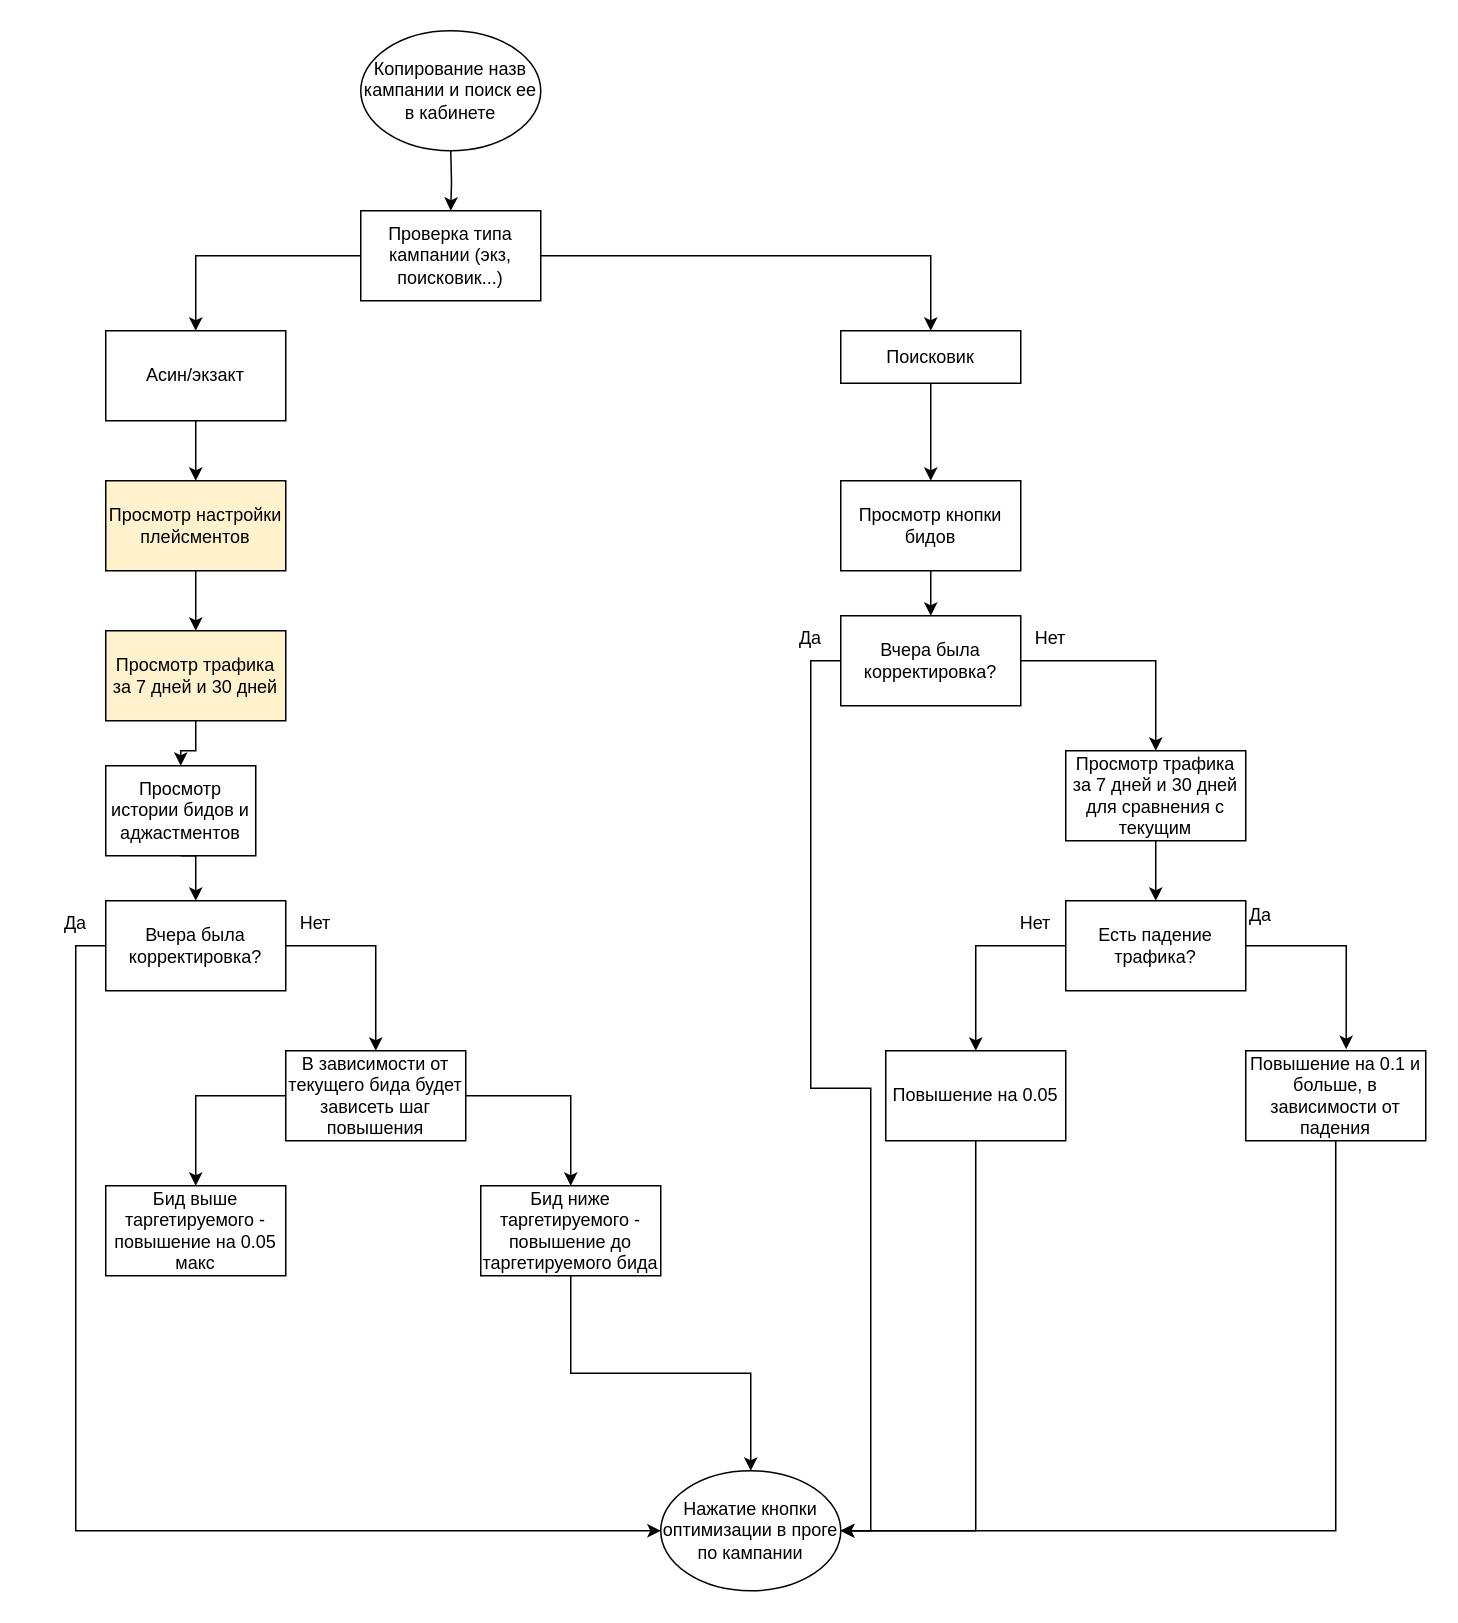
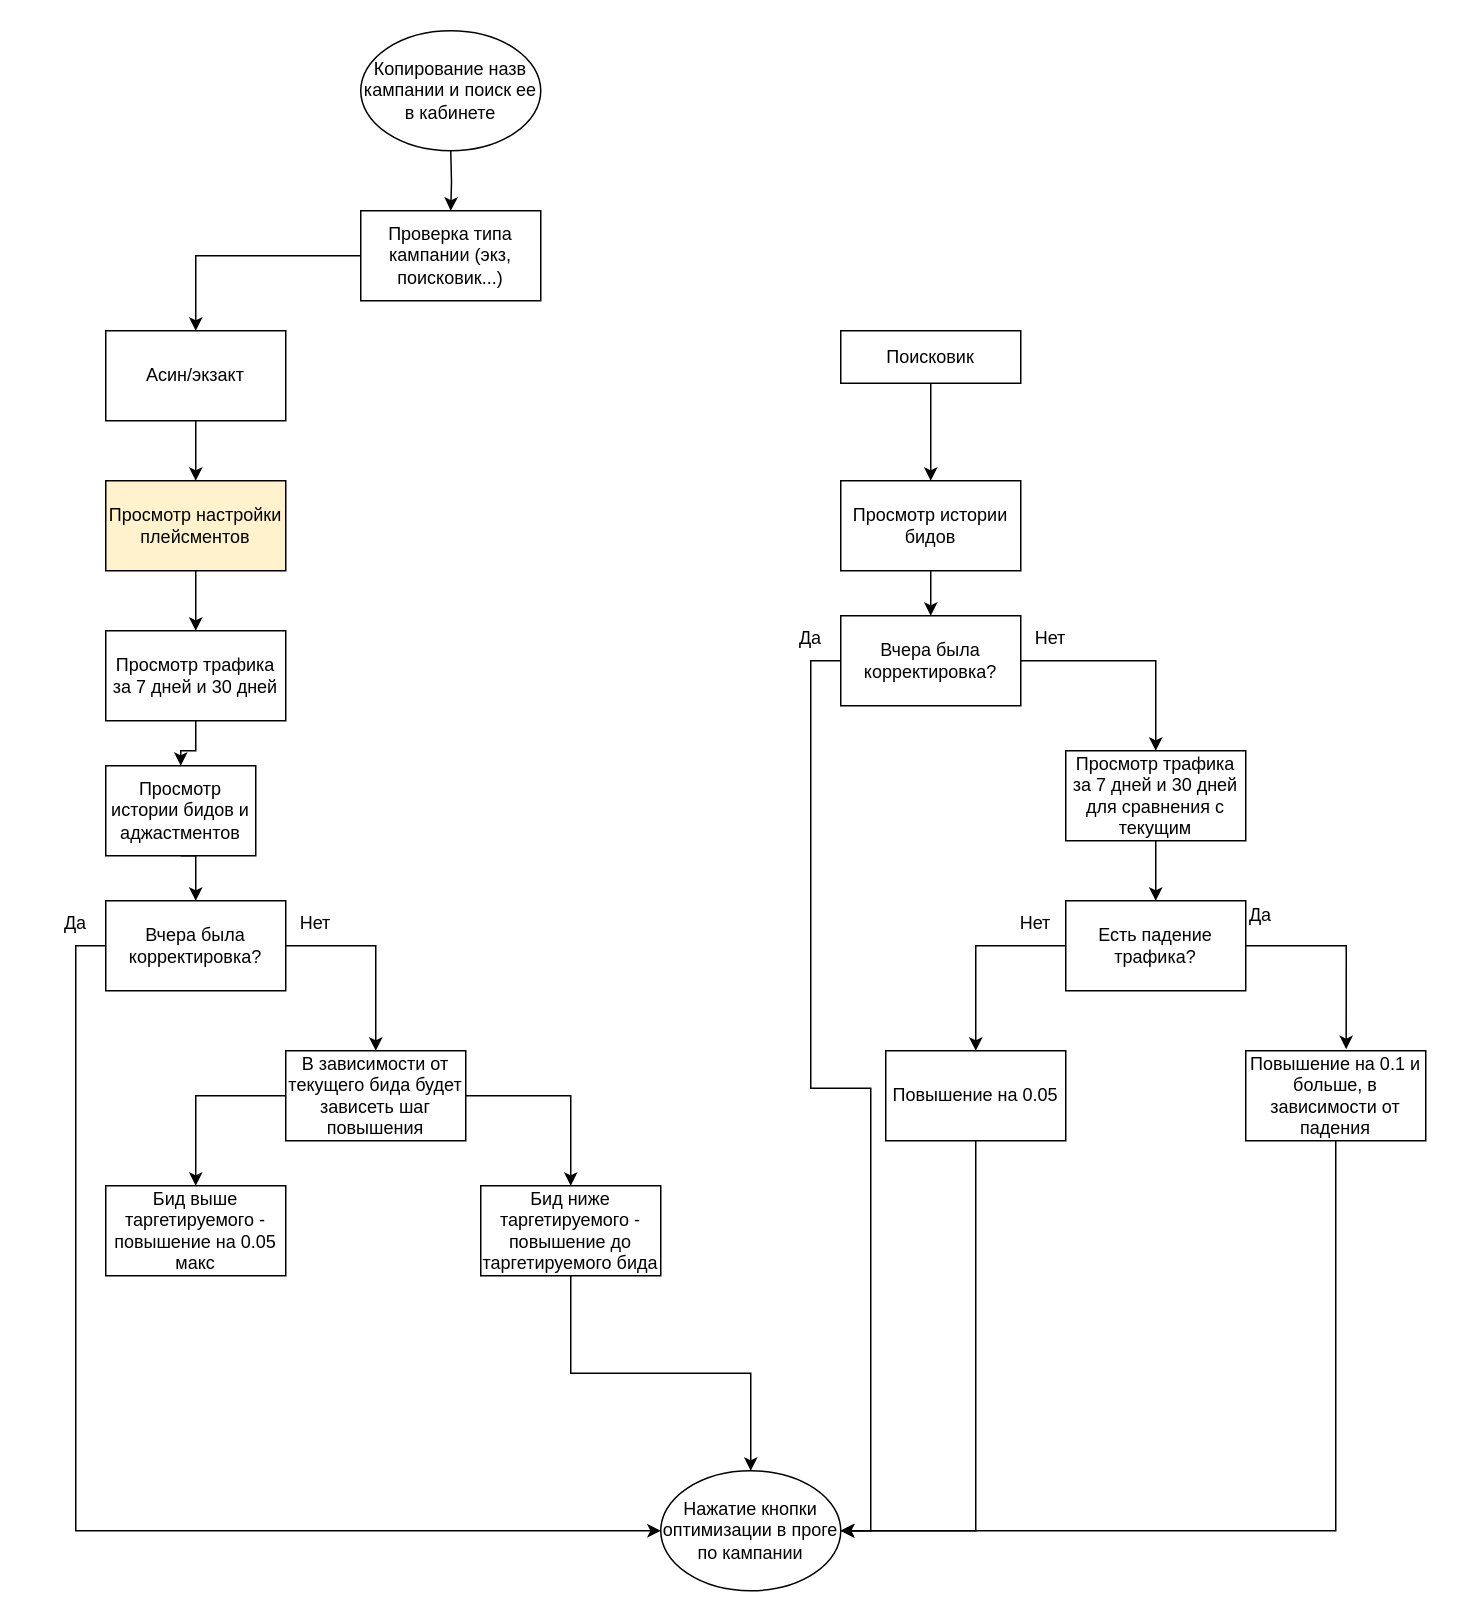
edge "Проверка типа кампании (экз, поисковик...)" -> "Поисковик": removed
node "Просмотр кнопки бидов": label "Просмотр кнопки бидов" -> "Просмотр истории бидов"
node "Просмотр трафика за 7 дней и 30 дней": fillcolor #fff2cc -> #ffffff
